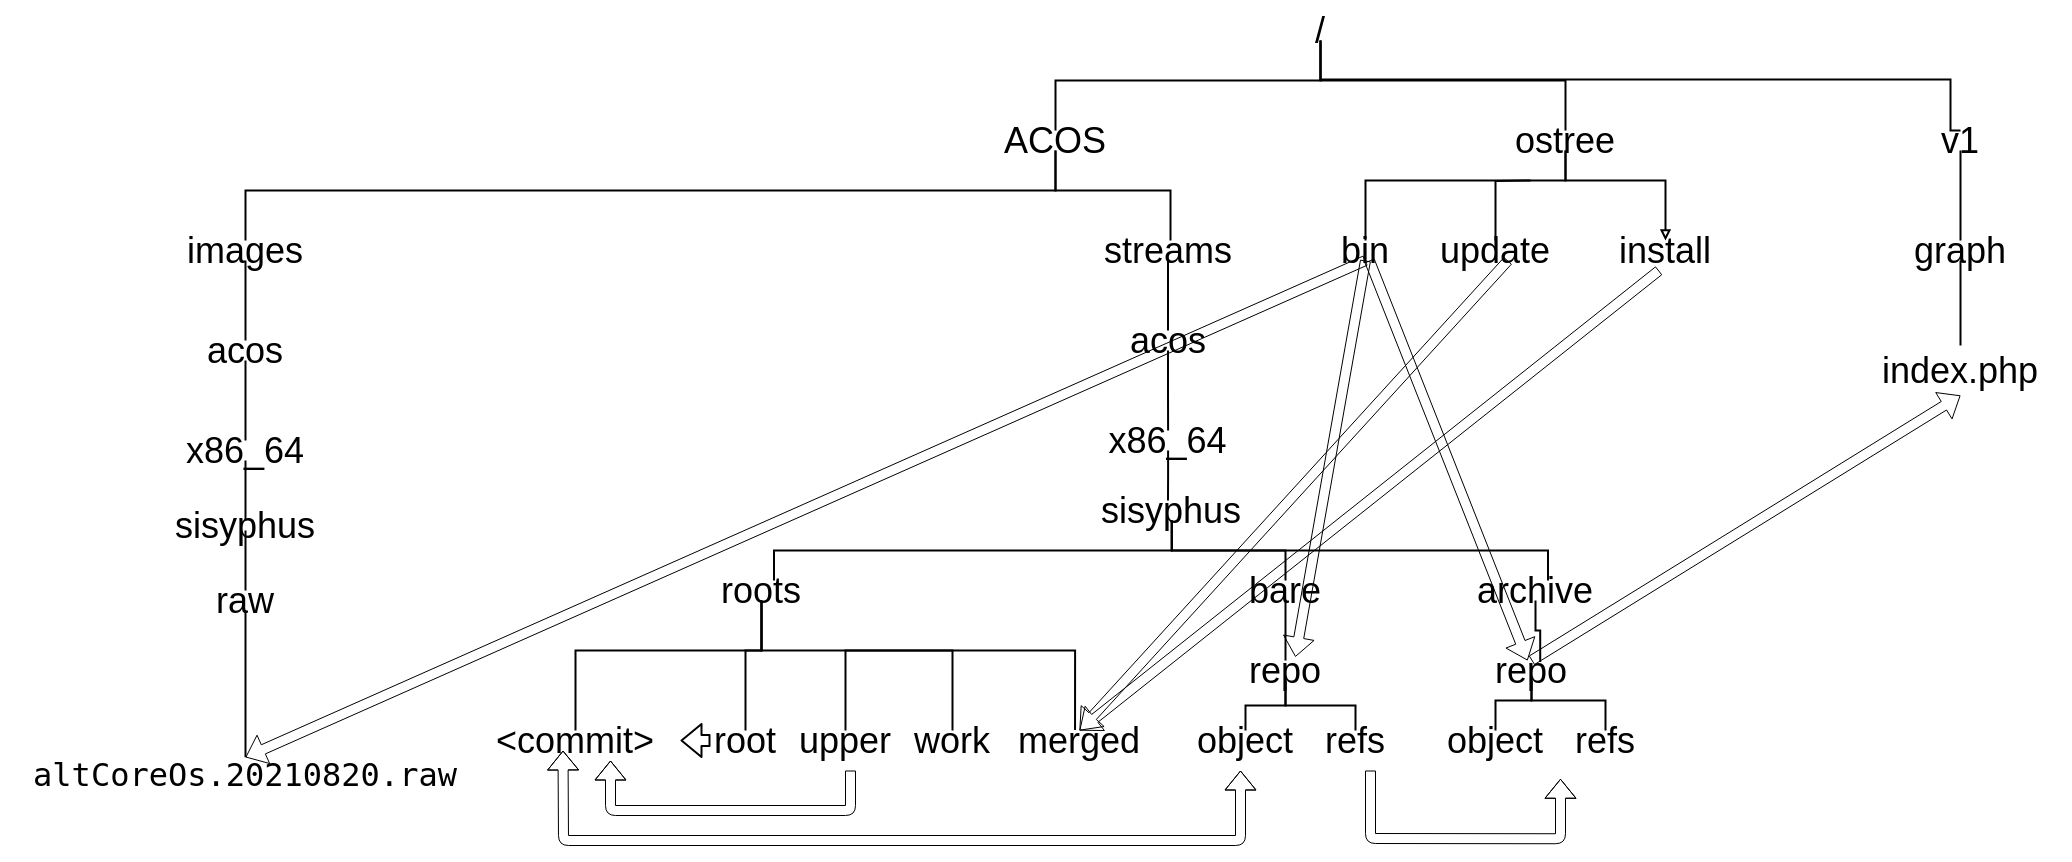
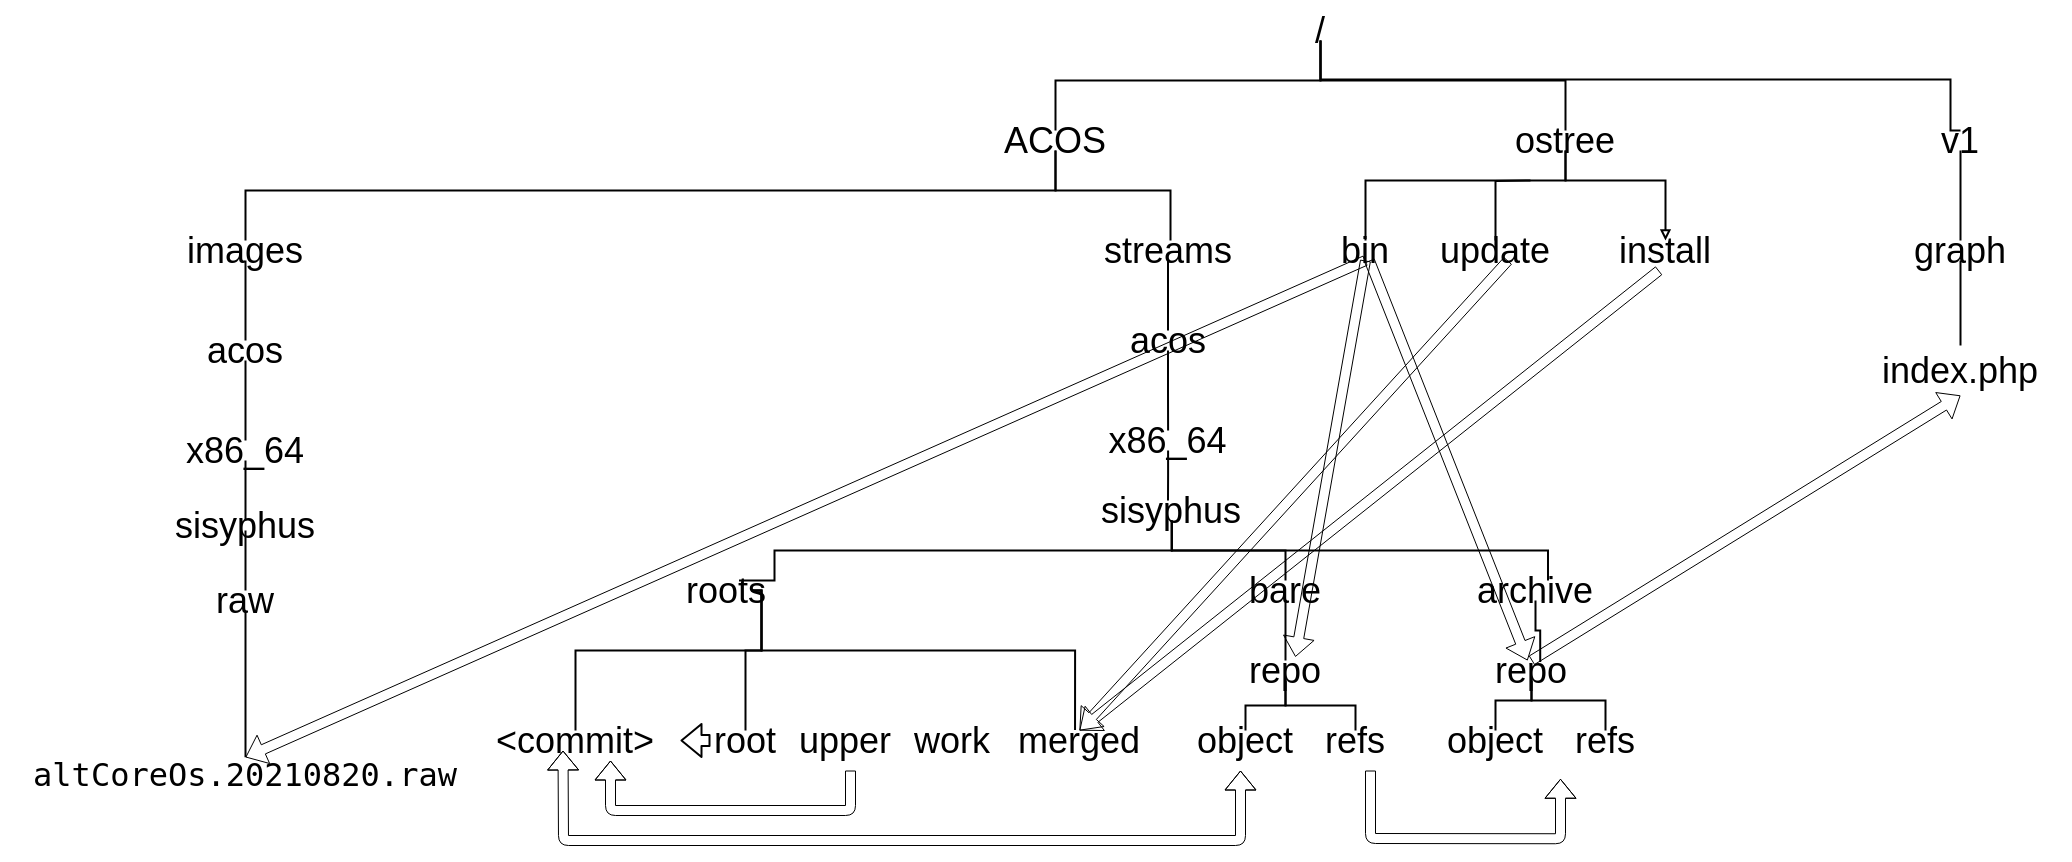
node "roots": moved (762, 591) -> (727, 591)
edge "upper" -- "work": removed
